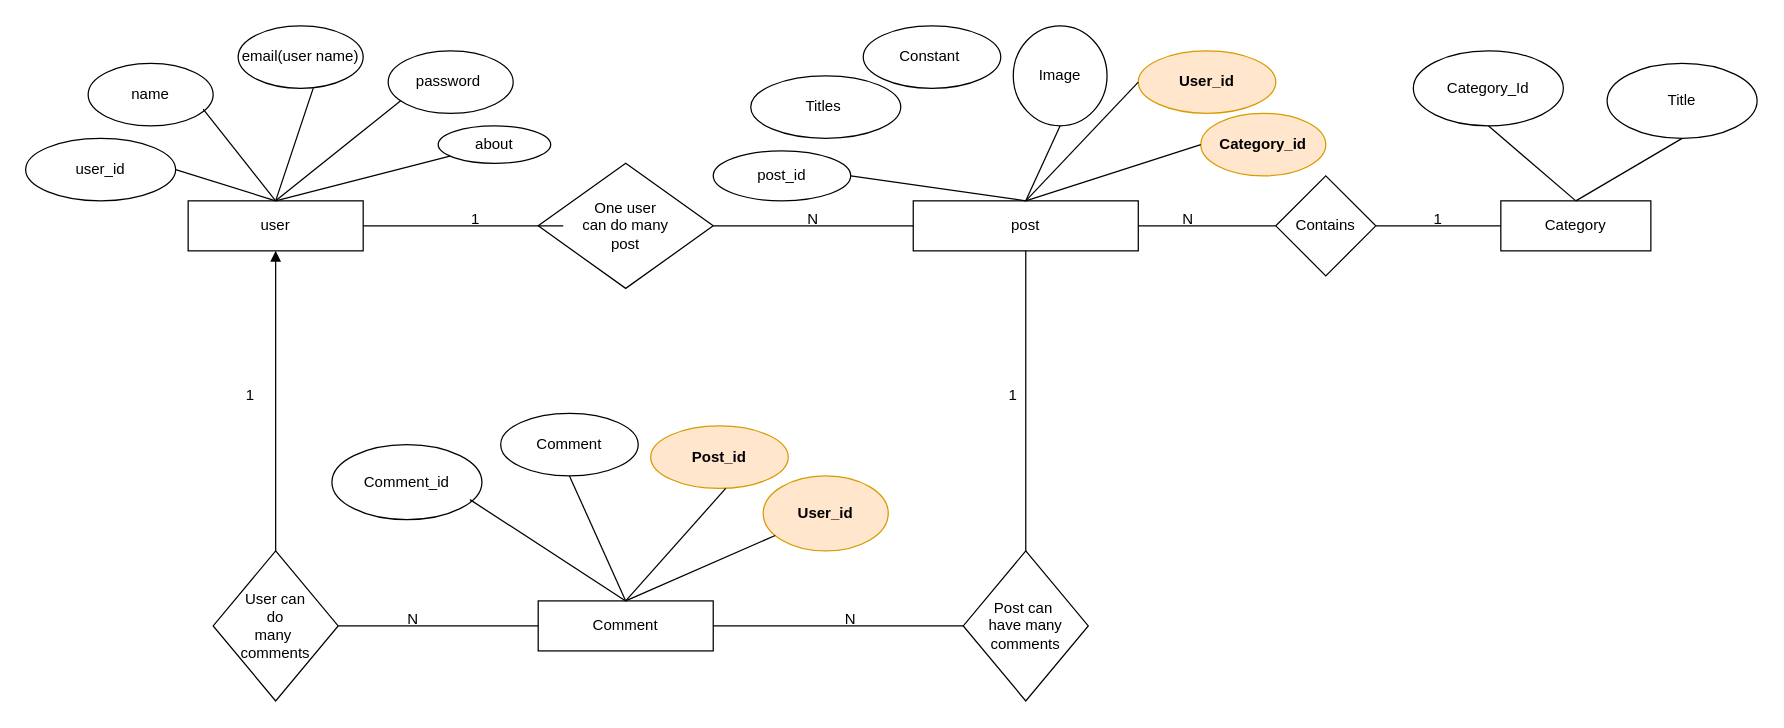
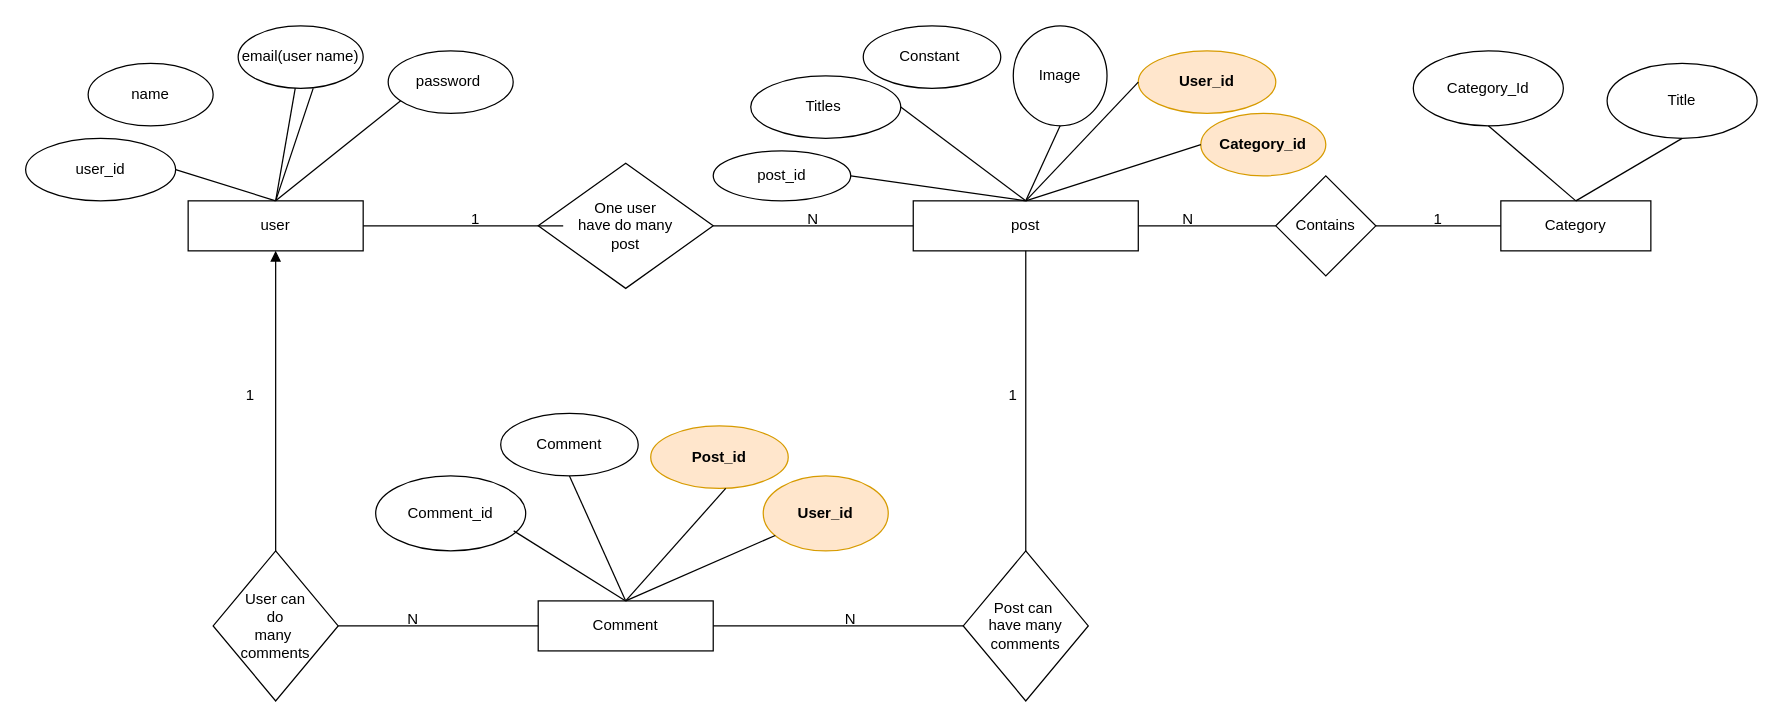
node "about": removed
edge "name" -- "user": now "email(user name)" -- "user"
edge "Titles" -- "post": added
edge "about" -- "user": removed
node "One user can do many post": label "One user can do many post" -> "One user have do many post"
node "Comment_id": moved (407, 482) -> (451, 513)
